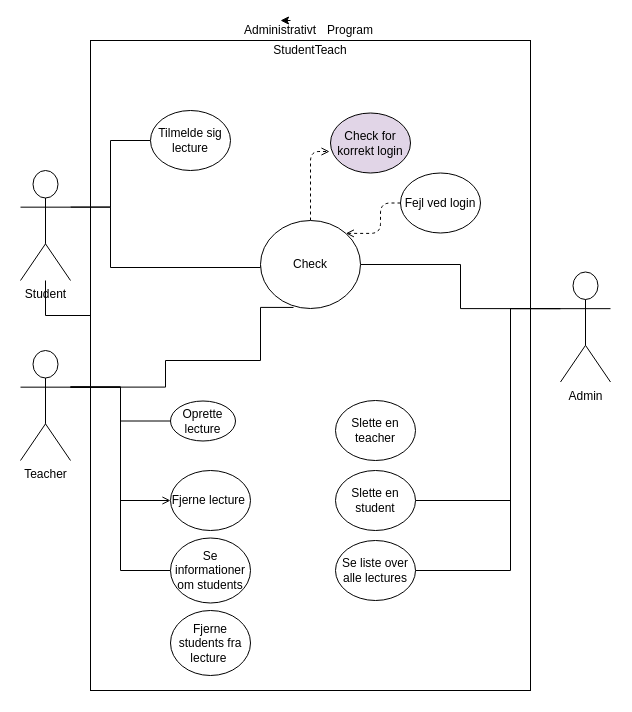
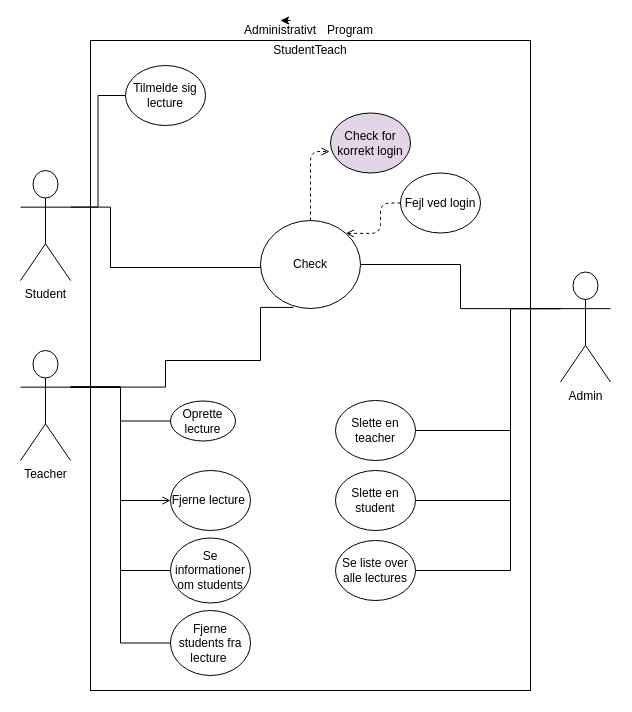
node "Tilmelde sig lecture": moved (191, 141) -> (166, 96)
edge "Student" -- "Teacher": now "Fjerne students fra lecture" -- "Teacher"
edge "Admin" -- "Slette en teacher": added
